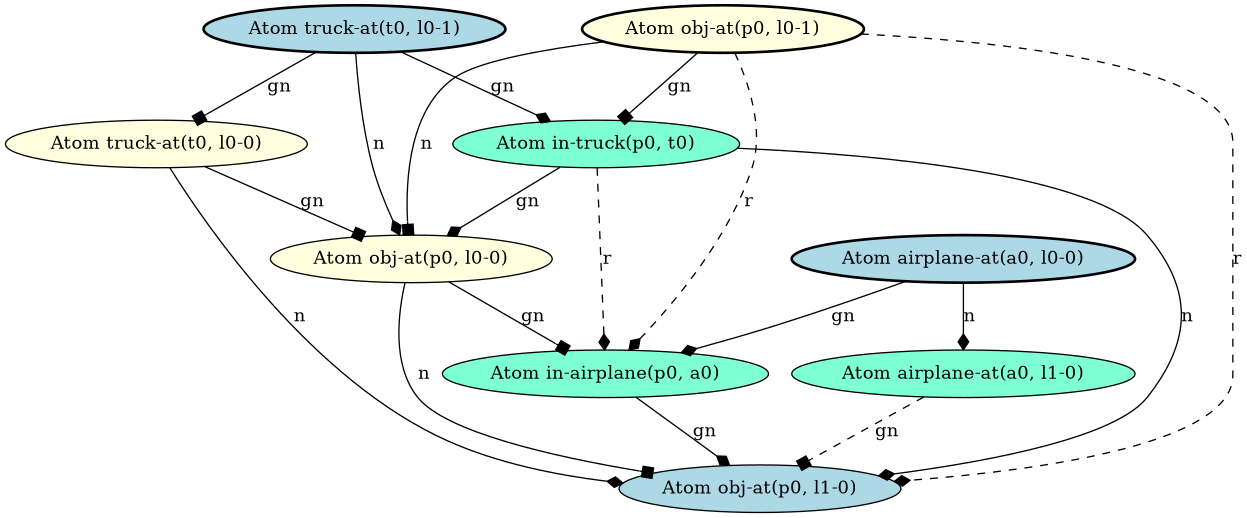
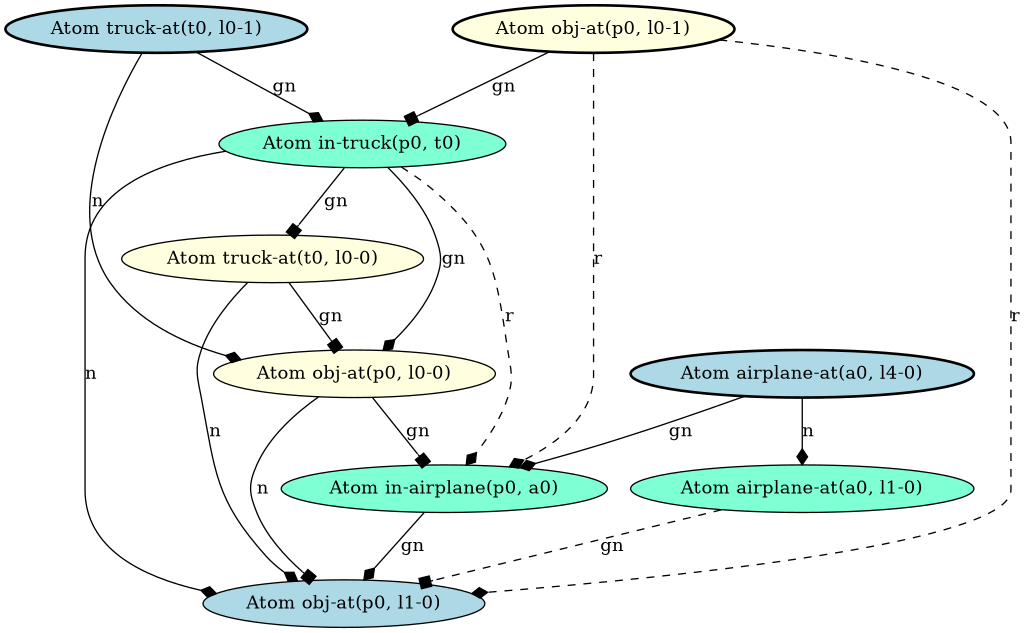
edge "Atom truck-at(t0, l0-1)" -> "Atom truck-at(t0, l0-0)": now "Atom in-truck(p0, t0)" -> "Atom truck-at(t0, l0-0)"
edge "Atom obj-at(p0, l0-1)" -> "Atom obj-at(p0, l0-0)": removed, label "n"
node "Atom airplane-at(a0, l0-0)": label "Atom airplane-at(a0, l0-0)" -> "Atom airplane-at(a0, l4-0)"
